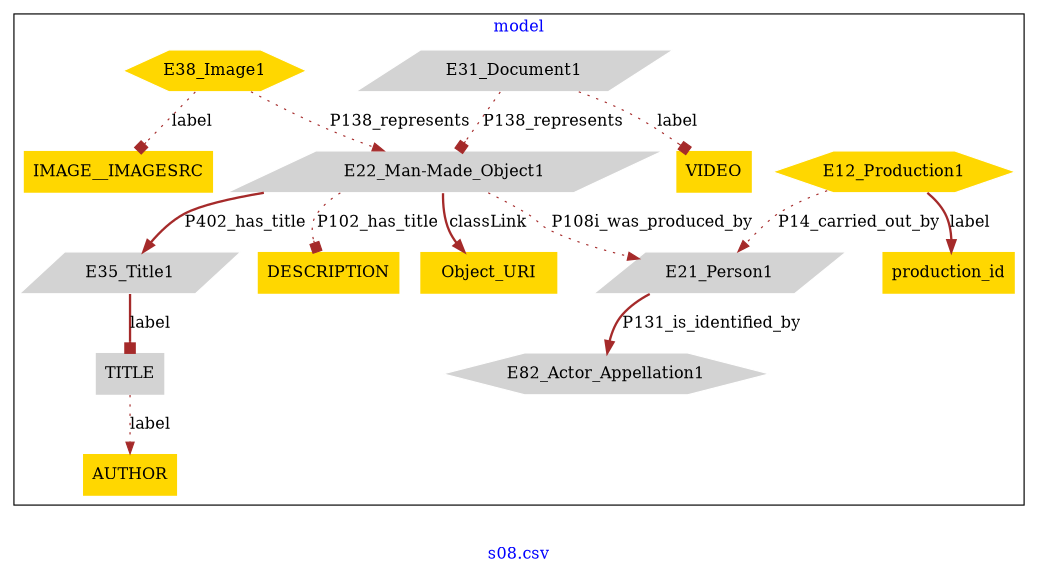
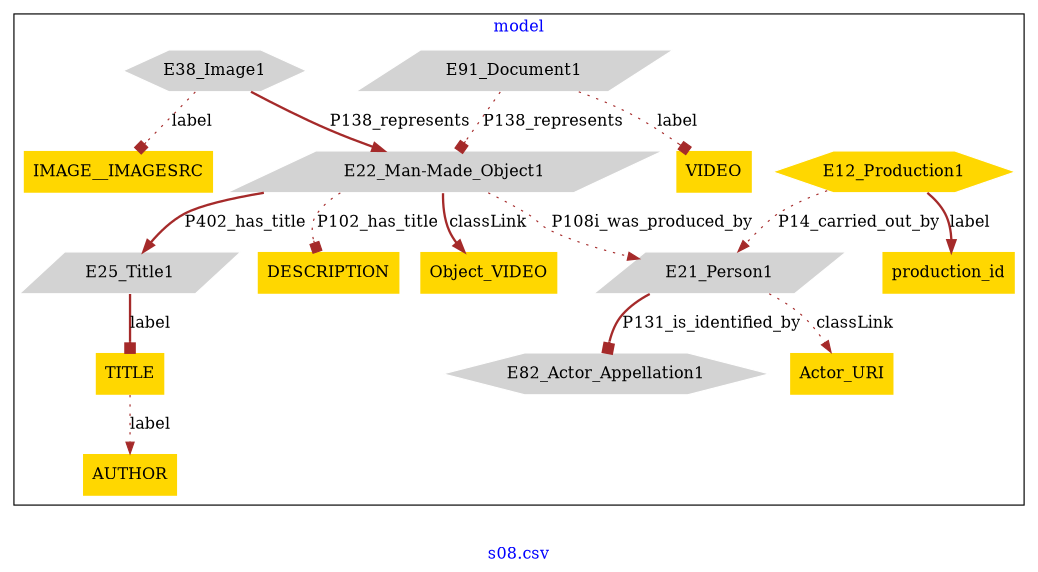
node "E38_Image1": fillcolor gold -> lightgray
node "E31_Document1": label "E31_Document1" -> "E91_Document1"
edge "E38_Image1" -> "E22_Man-Made_Object1": style dotted -> bold
node "E35_Title1": label "E35_Title1" -> "E25_Title1"
node "Object_URI": label "Object_URI" -> "Object_VIDEO"
edge "E21_Person1" -> "E82_Actor_Appellation1": arrowhead normal -> box
node "TITLE": fillcolor lightgray -> gold
node "Actor_URI": added
